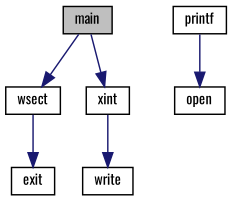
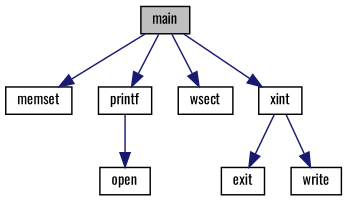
edge "main" -> "printf": added
node "memset": added
edge "wsect" -> "exit": now "xint" -> "exit"
